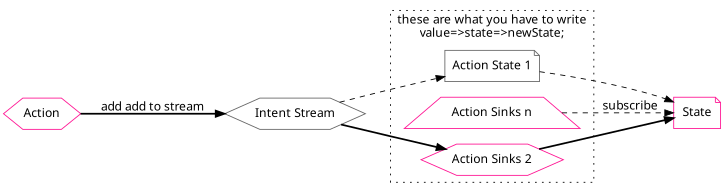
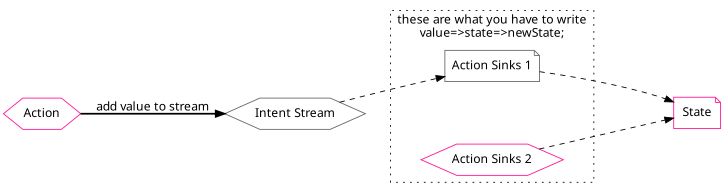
node "Action State 1": label "Action State 1" -> "Action Sinks 1"
edge "Action" -> "Intent Stream": label "add add to stream" -> "add value to stream"
node "Action Sinks n": removed
edge "Intent Stream" -> "Action Sinks 2": removed
edge "Action Sinks 2" -> "State": style bold -> dashed
